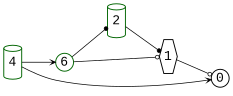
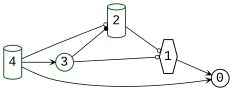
edge "2" -> "1": arrowhead dot -> odot
edge "4" -> "2": added
node "6": label "6" -> "3"
edge "1" -> "0": arrowhead odot -> vee
